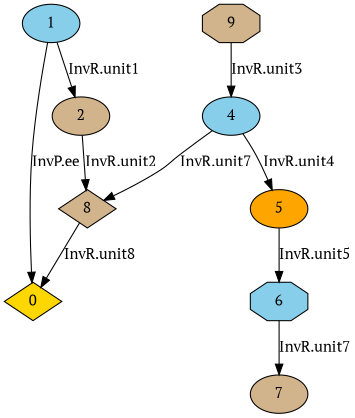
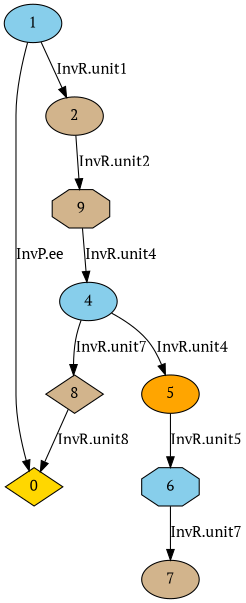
edge "9" -> "4": label "InvR.unit3" -> "InvR.unit4"
edge "2" -> "8": now "2" -> "9"
